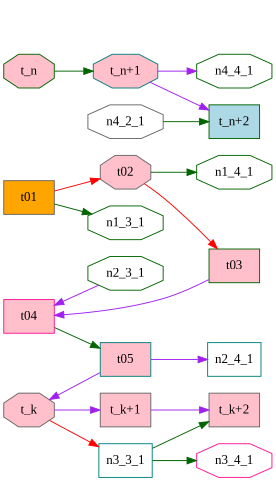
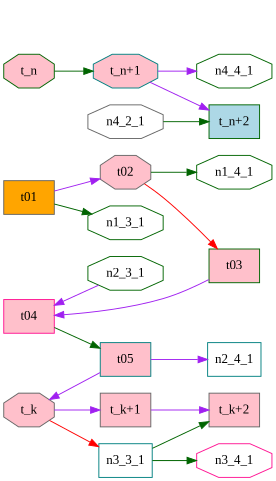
edge "t01" -> "t02": color red -> purple
